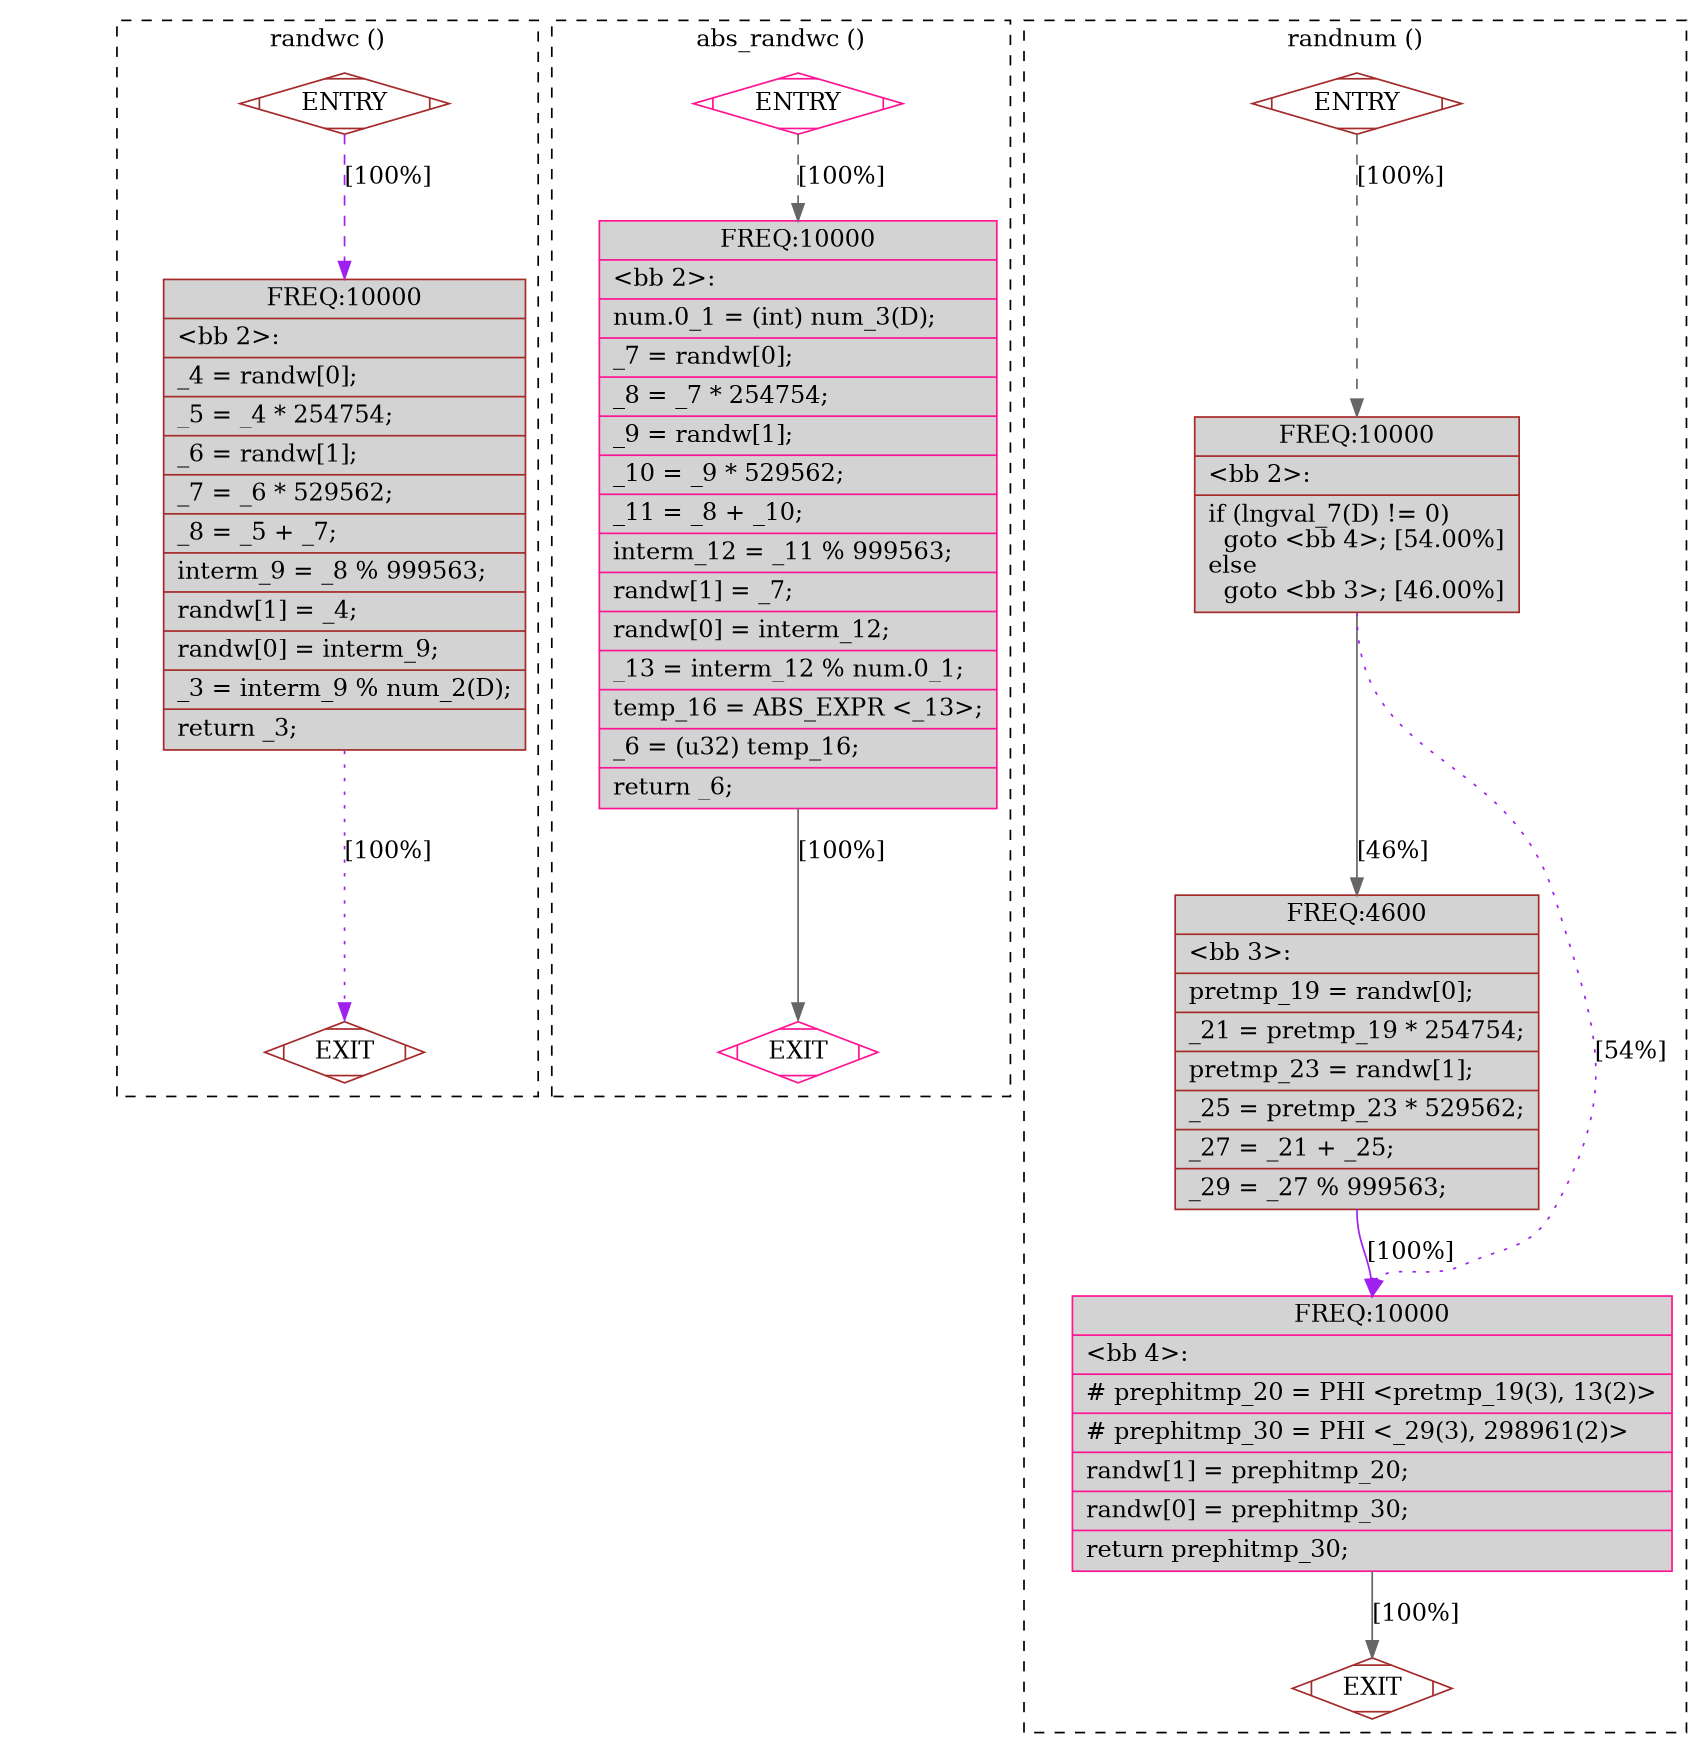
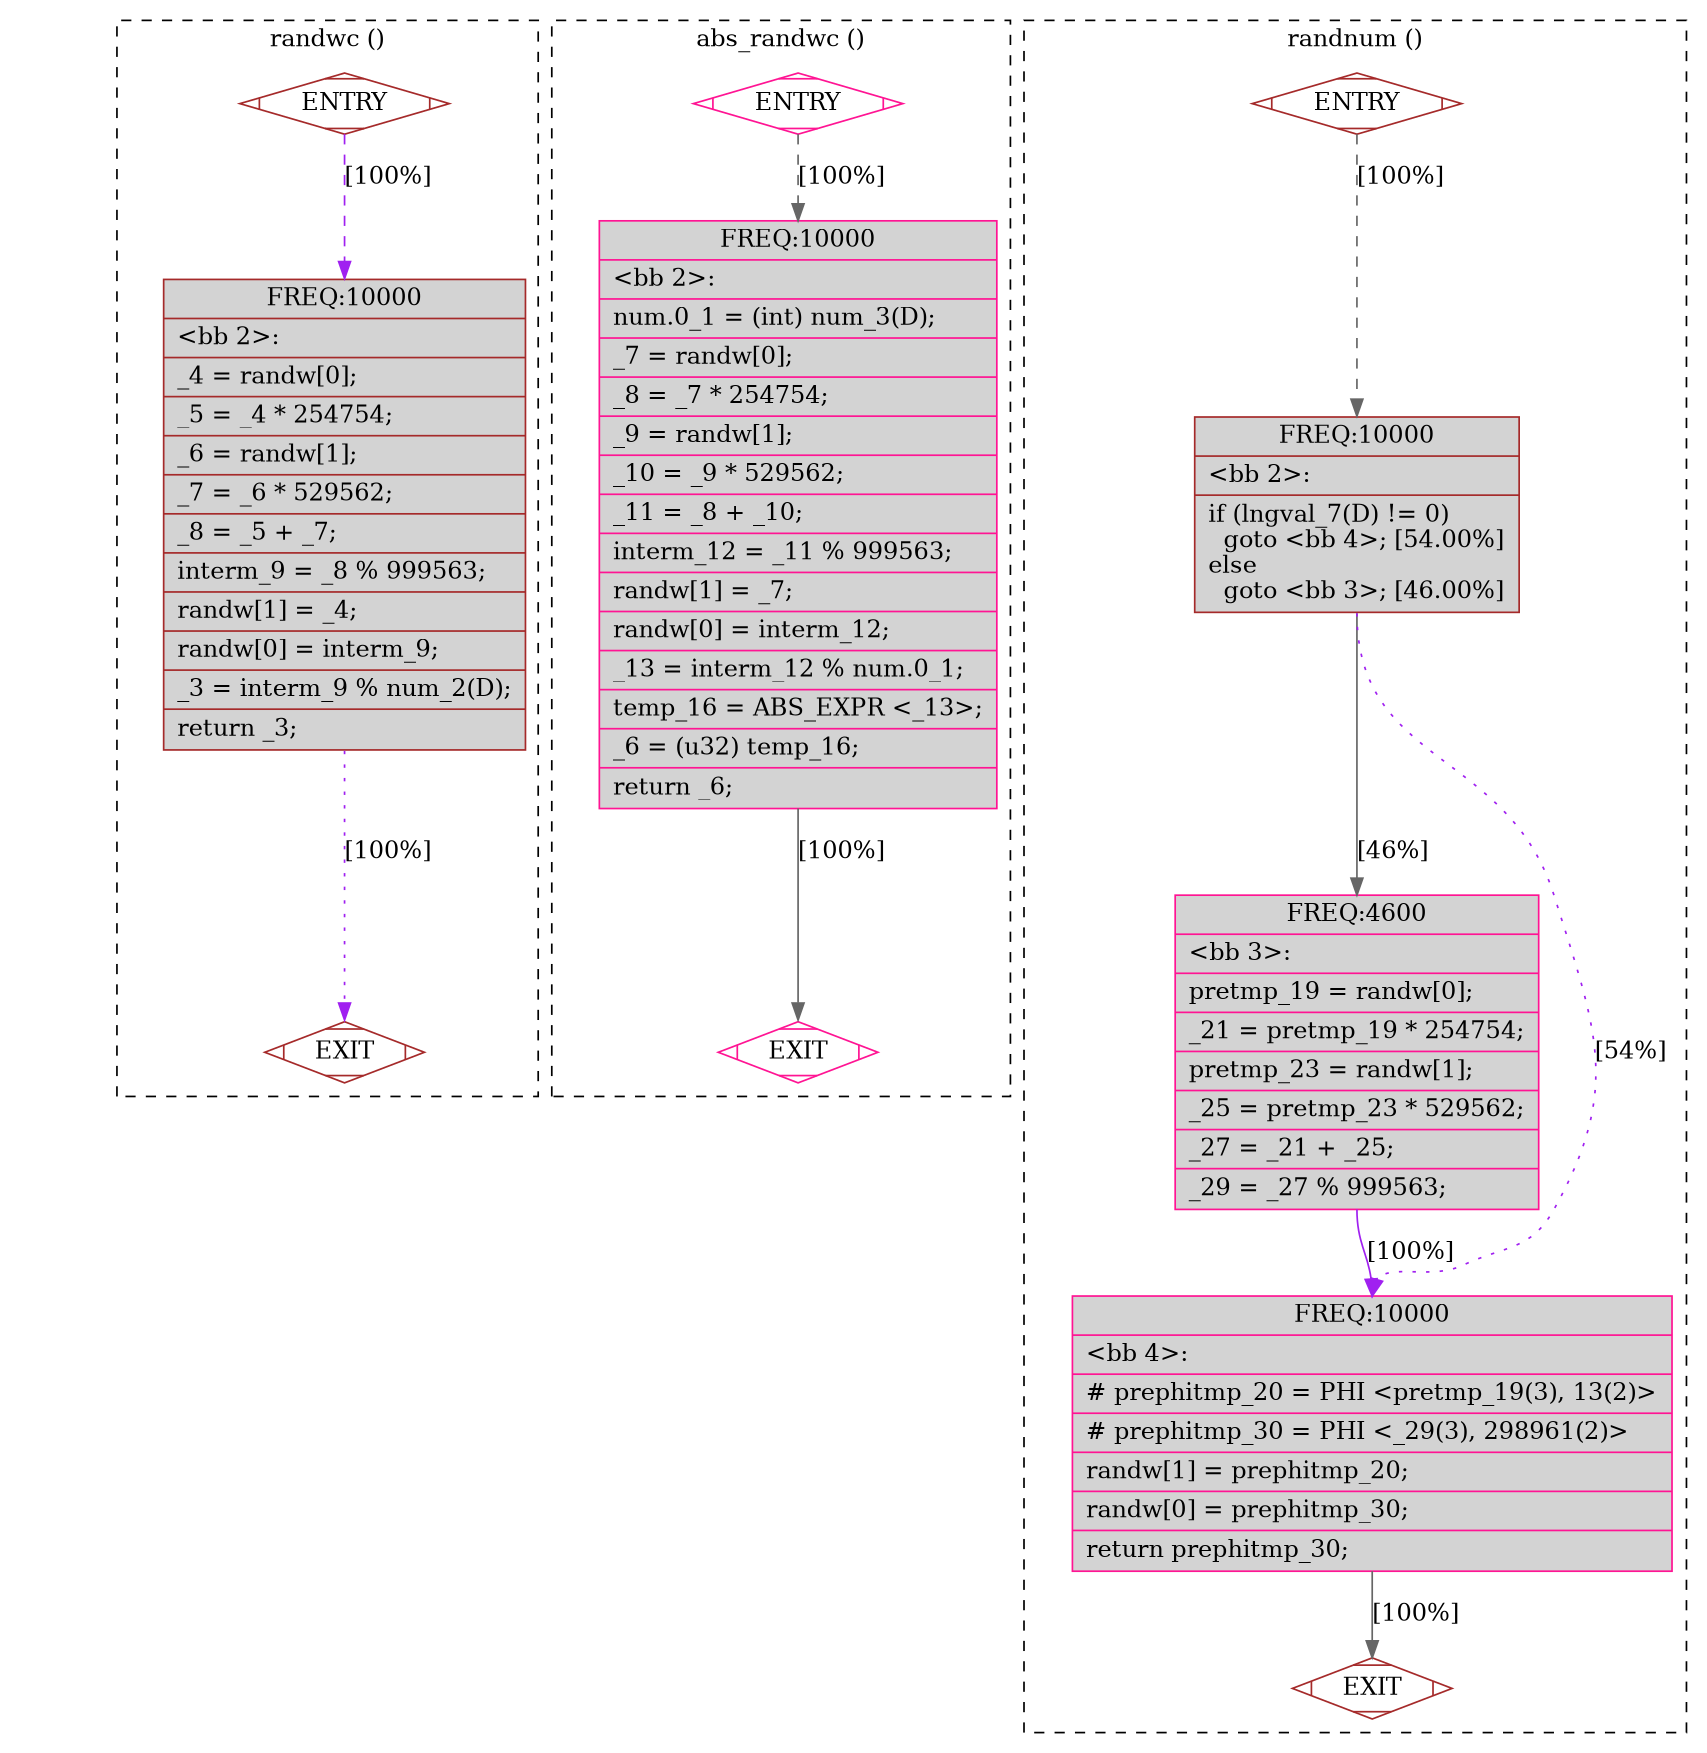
node "FREQ:4600": color brown -> deeppink
